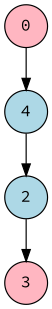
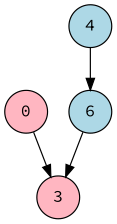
edge "0" -> "4": now "0" -> "3"
node "2": label "2" -> "6"
